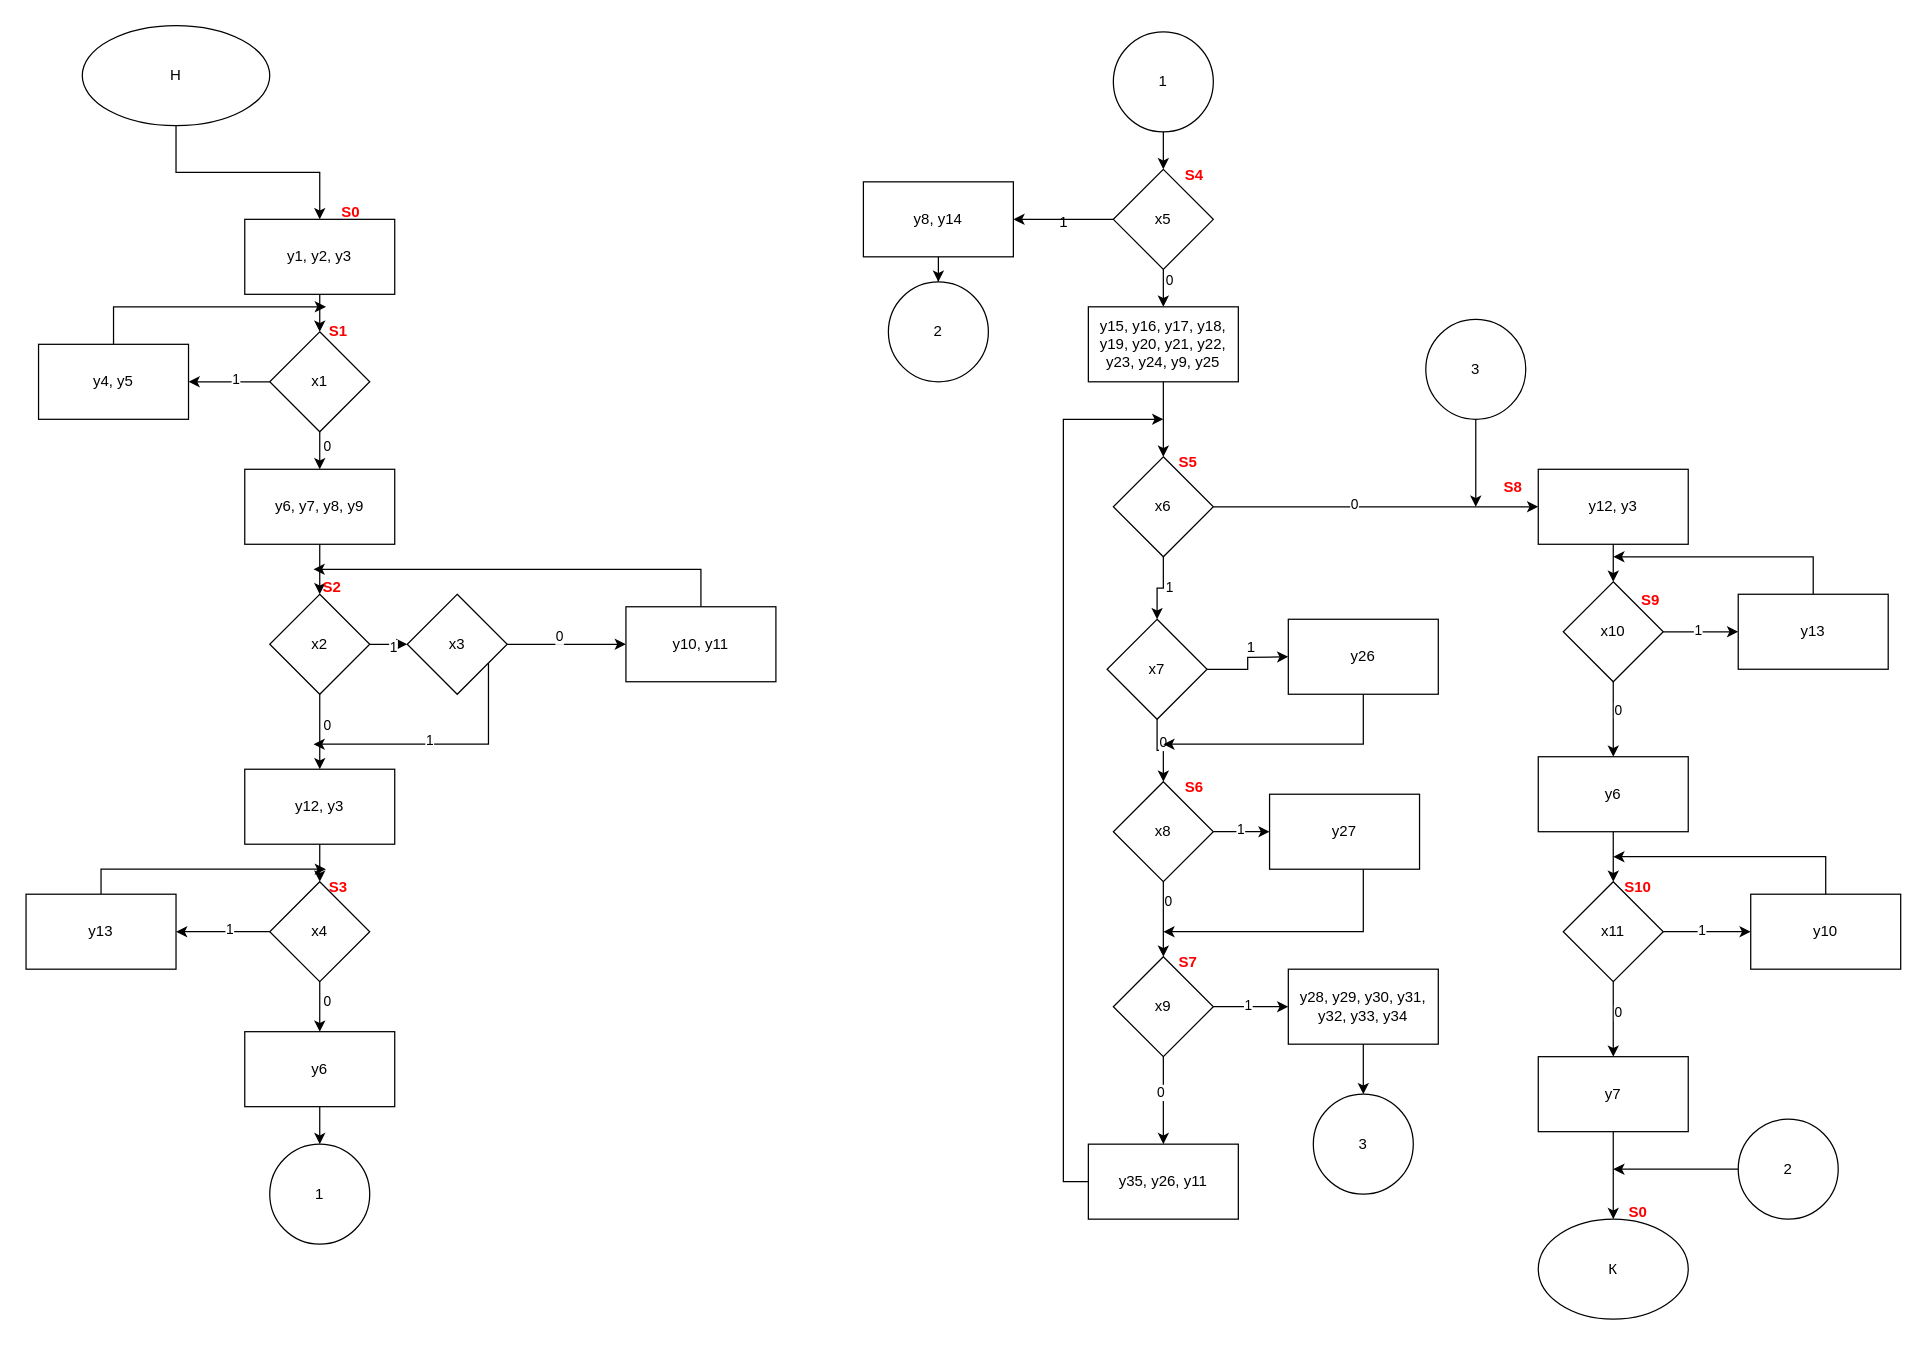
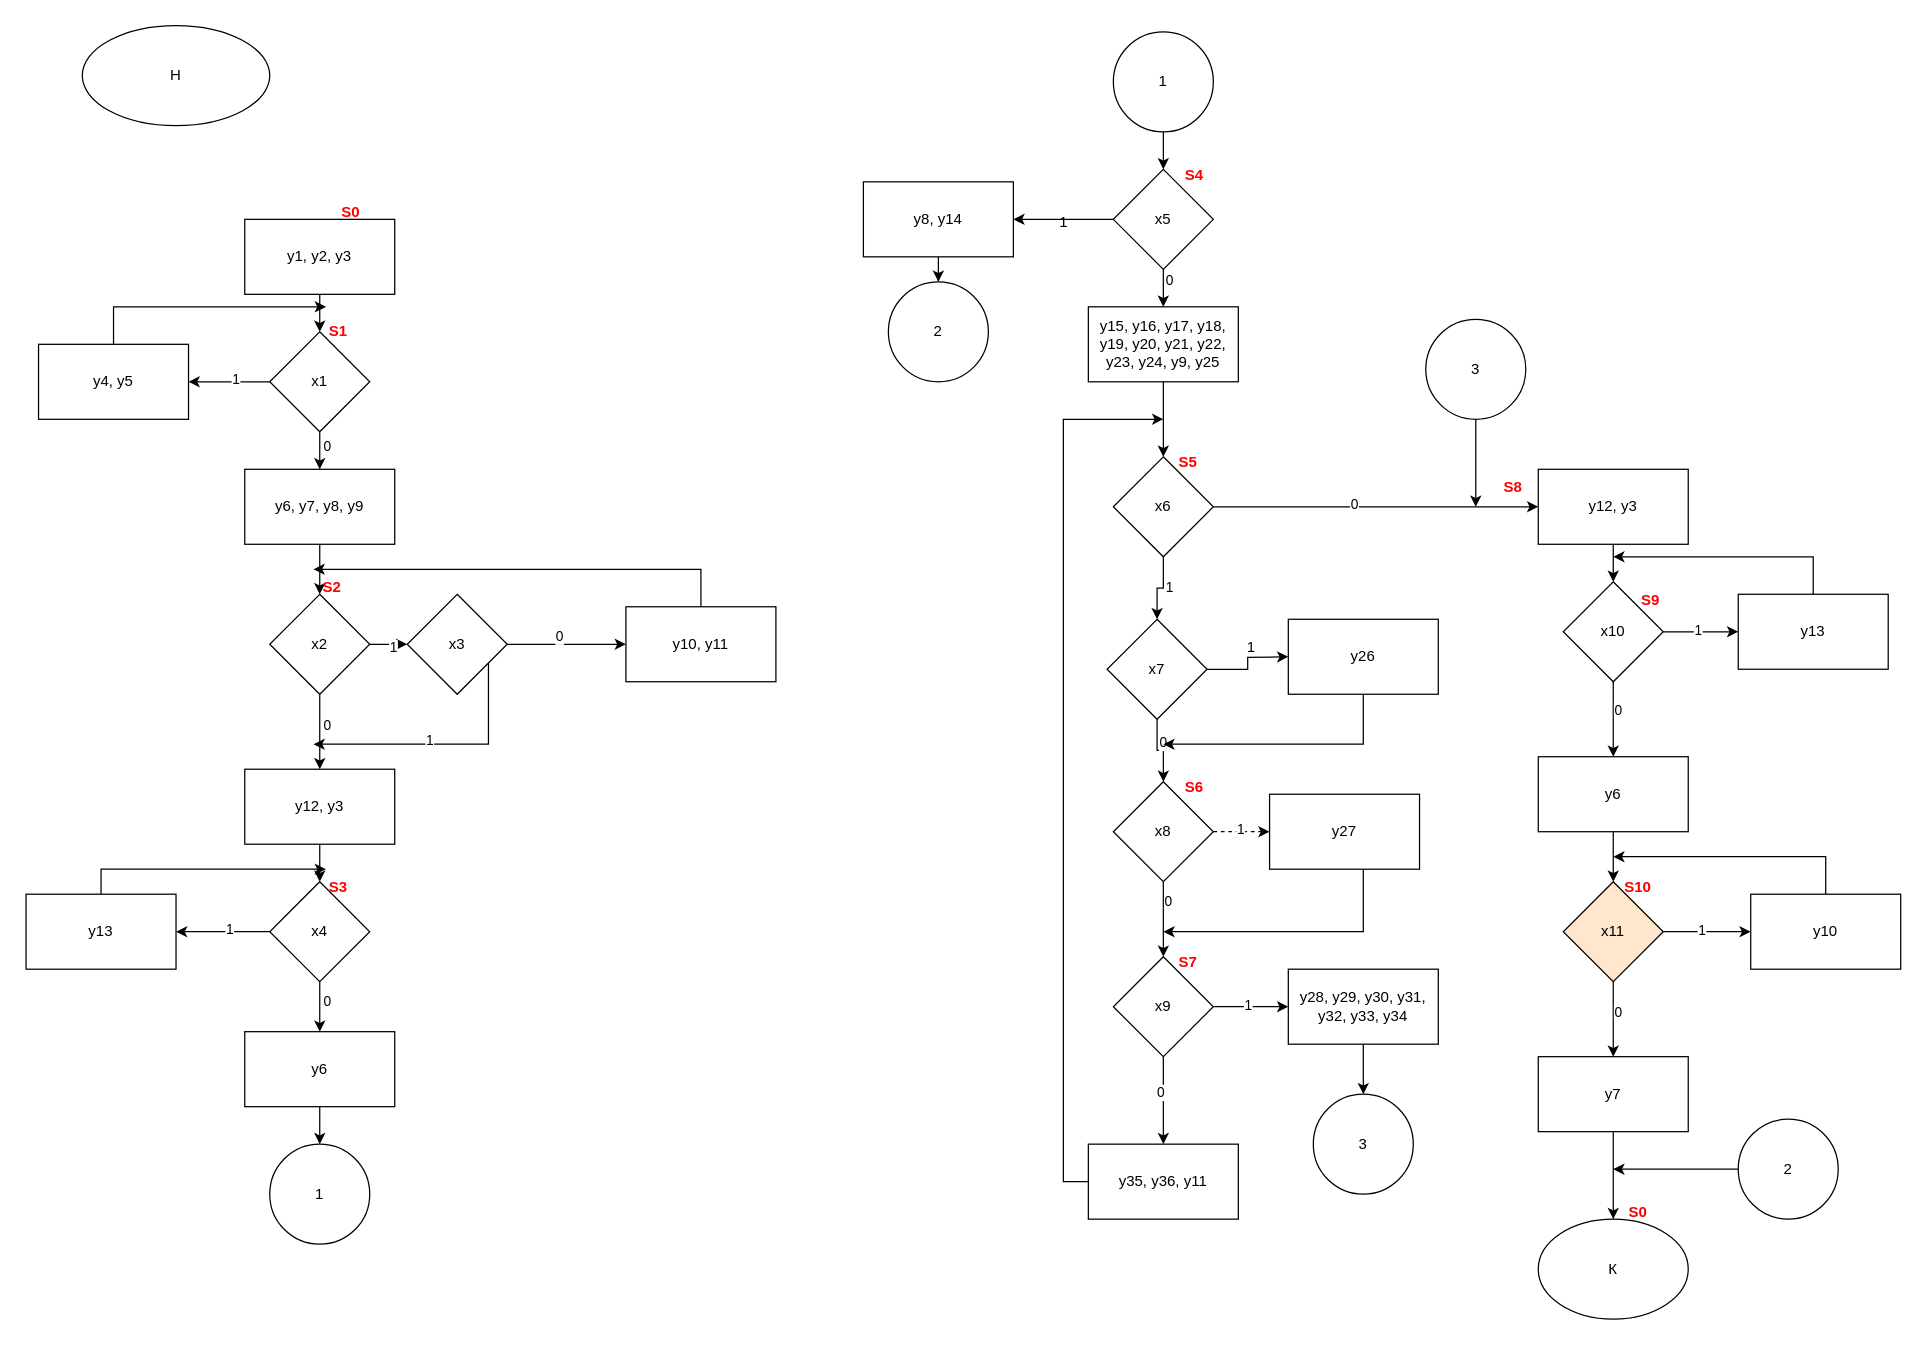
edge "Н" -> "y1, y2, y3": removed
edge "x8" -> "y27": style solid -> dashed
node "x11": fillcolor #ffffff -> #ffe6cc
node "y35, y26, y11": label "y35, y26, y11" -> "y35, y36, y11"
